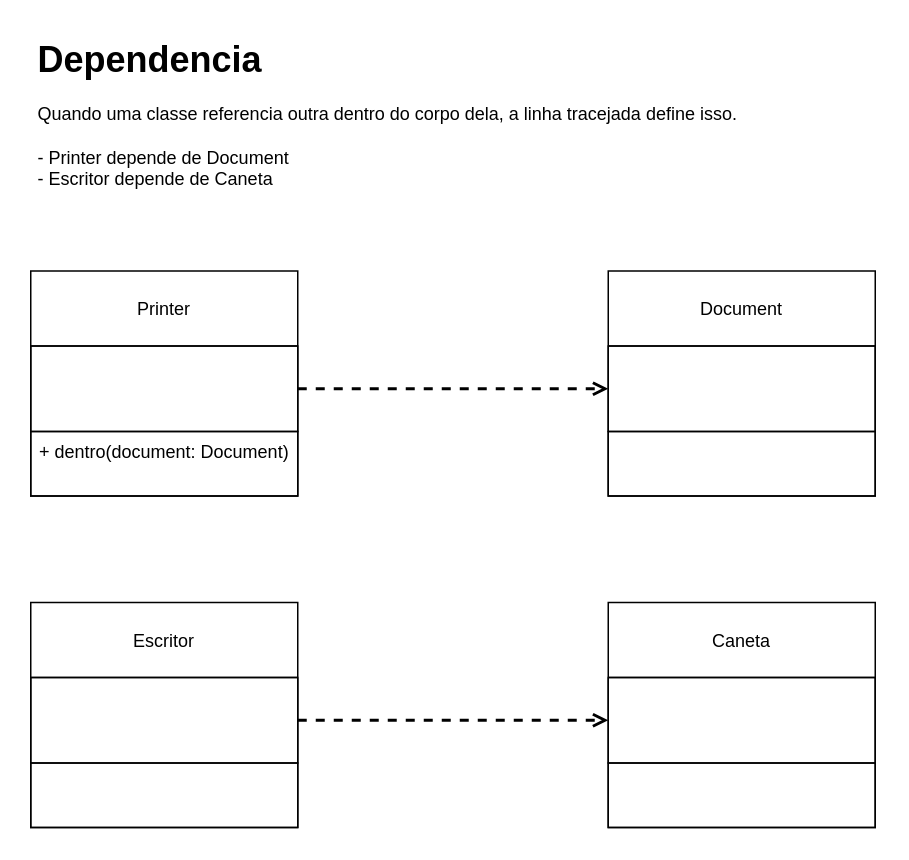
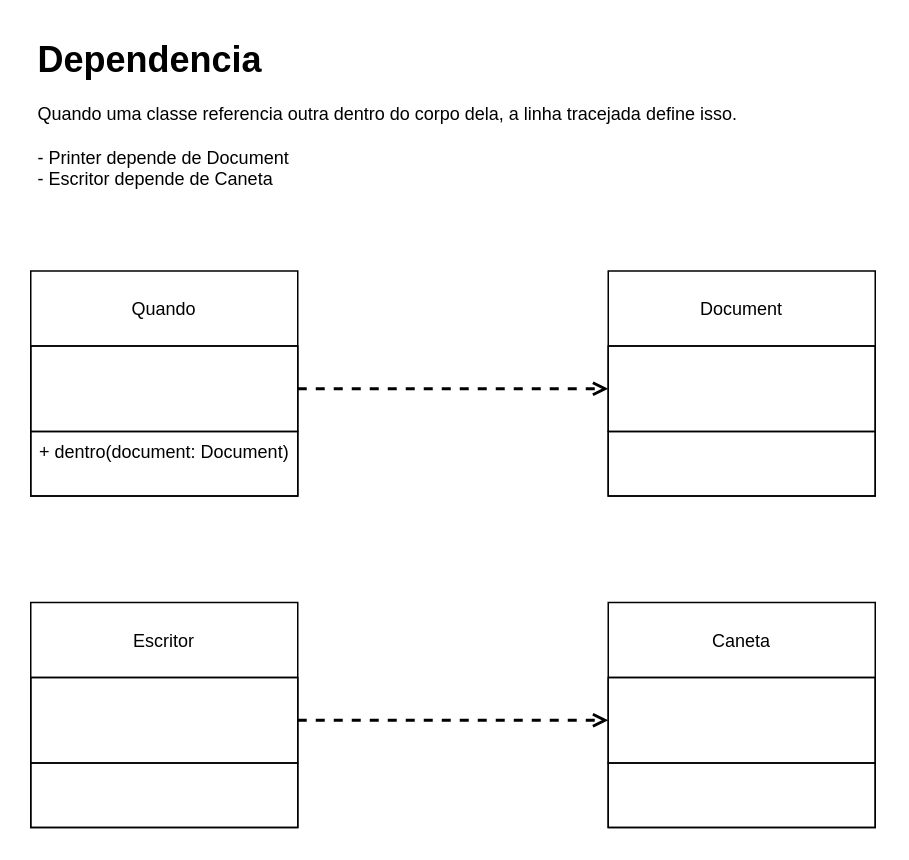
node "Printer": label "Printer" -> "Quando"
